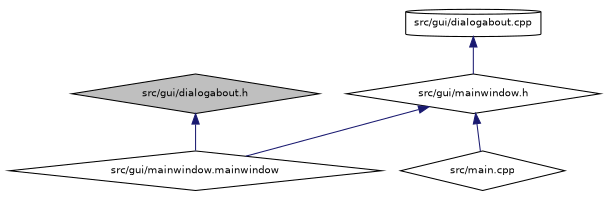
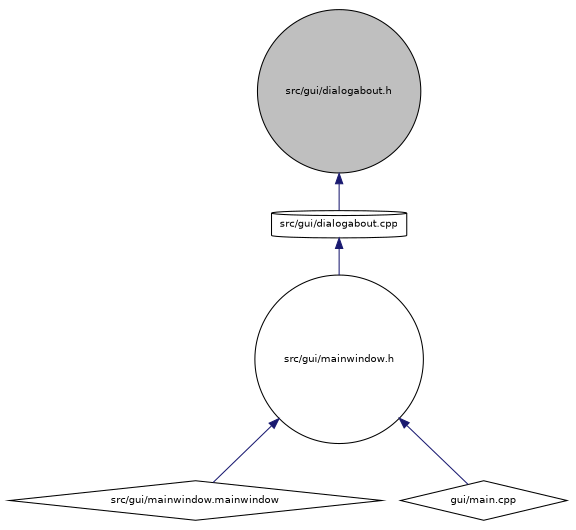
node "src/gui/dialogabout.h": shape diamond -> circle
node "src/gui/mainwindow.h": shape diamond -> circle
edge "src/gui/mainwindow.mainwindow" -> "src/gui/dialogabout.h": now "src/gui/dialogabout.cpp" -> "src/gui/dialogabout.h"
node "src/main.cpp": label "src/main.cpp" -> "gui/main.cpp"
